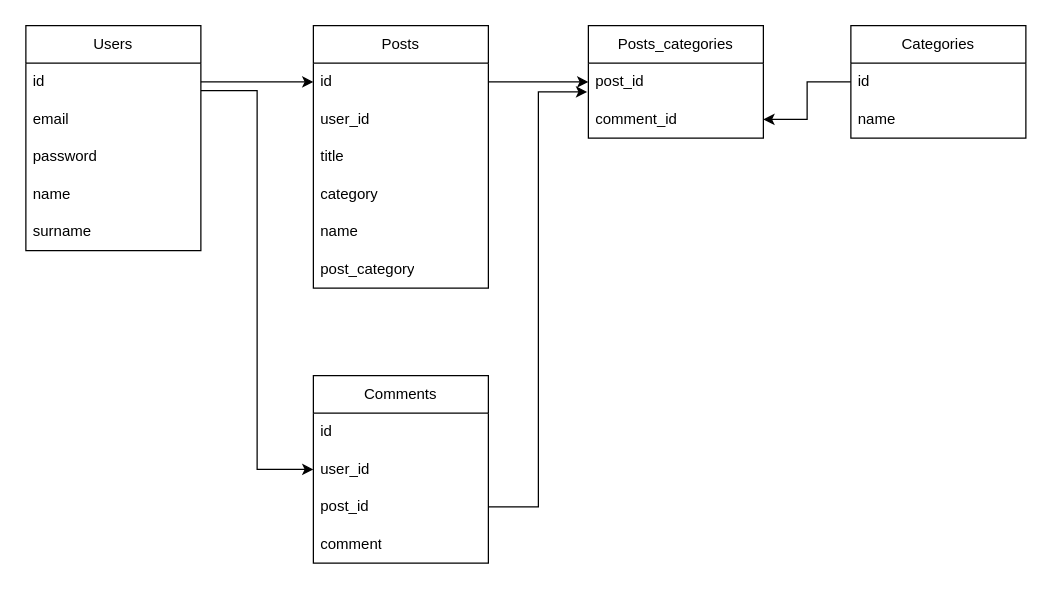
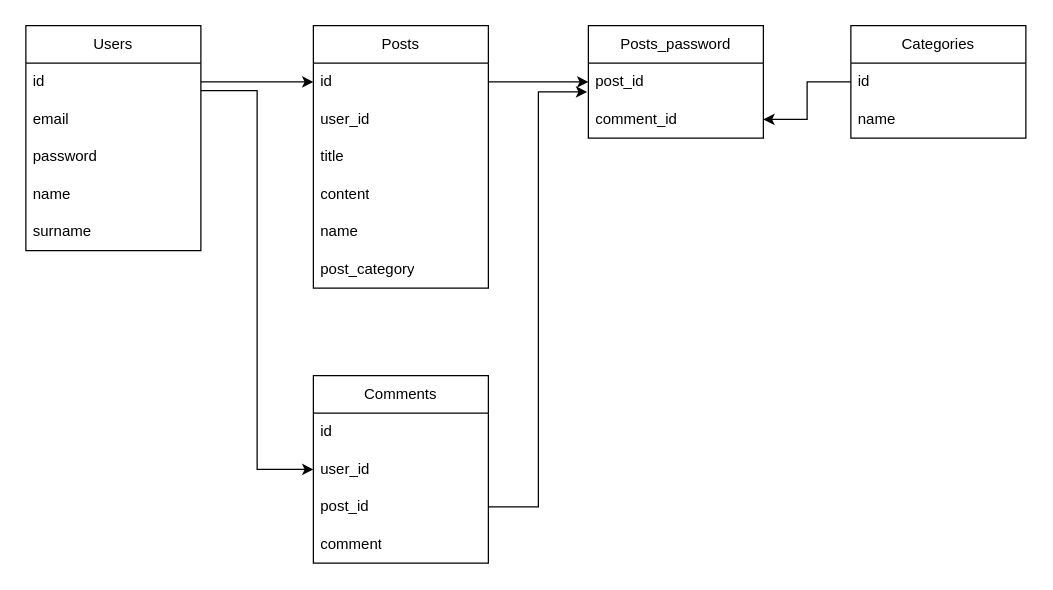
node "Posts_categories": label "Posts_categories" -> "Posts_password"
node "category": label "category" -> "content"
